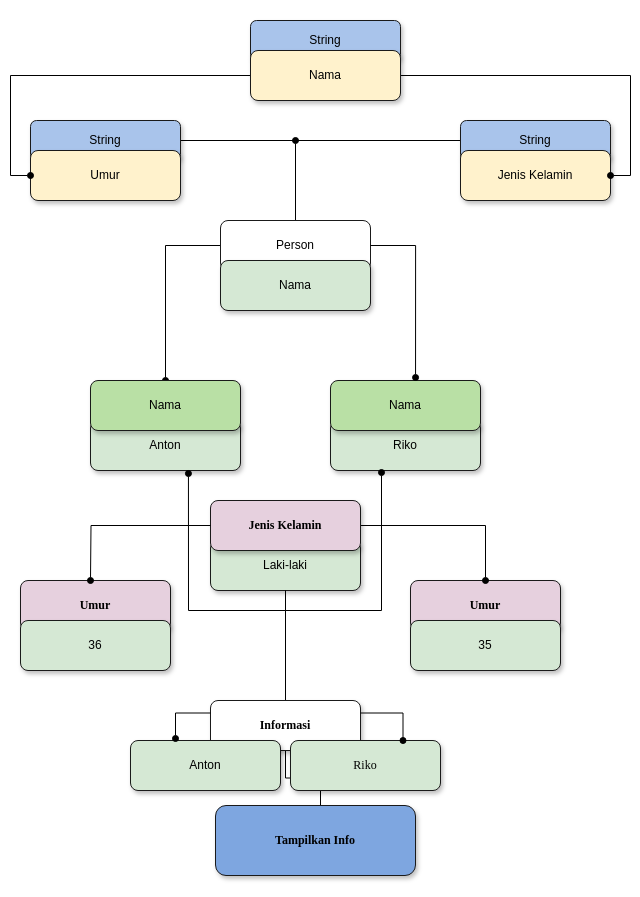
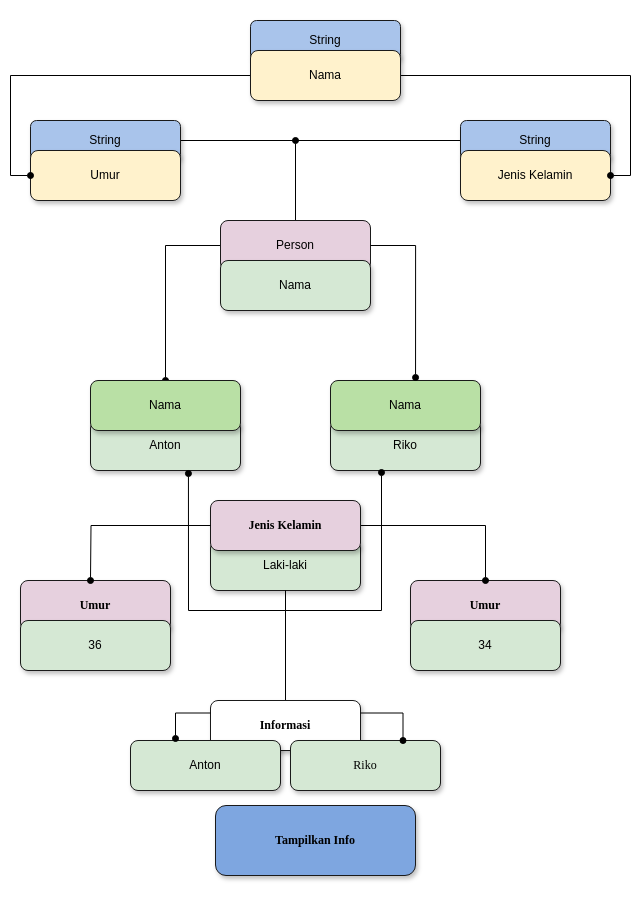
node "Person": fillcolor #ffffff -> #e6d0de
node "35": label "35" -> "34"
edge "Informasi" -- "Tampilkan Info": removed
